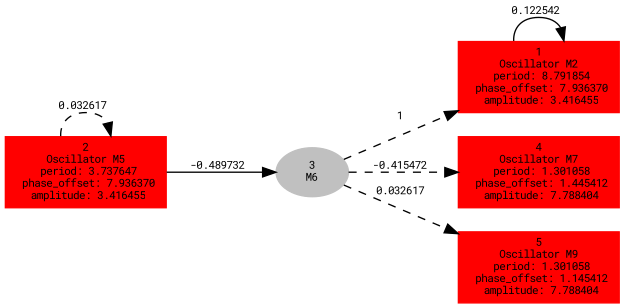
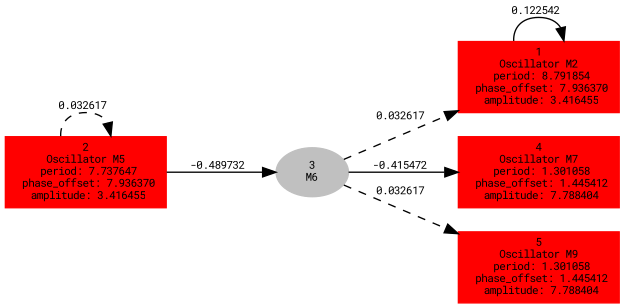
edge "3" -> "1": label "1 " -> "0.032617 "
node "2": text "period: 3.737647" -> "period: 7.737647"
edge "3" -> "4": style dashed -> solid
node "5": text "phase_offset: 1.145412" -> "phase_offset: 1.445412"
